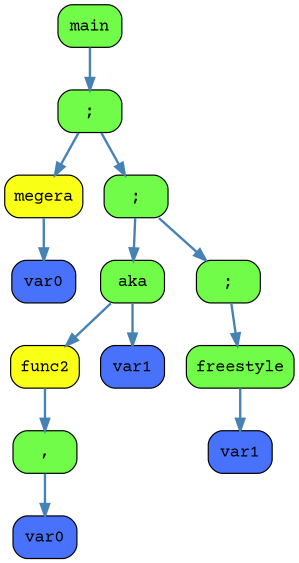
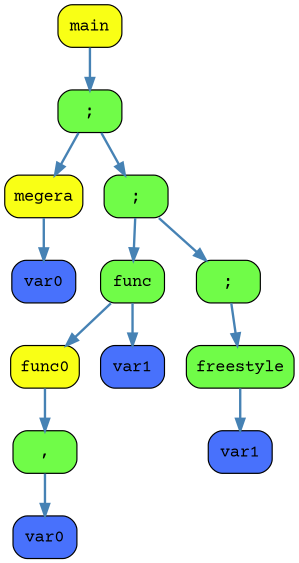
node "main": fillcolor #70fc48 -> #f9ff15
node "aka": label "aka" -> "func"
node "func2": label "func2" -> "func0"
